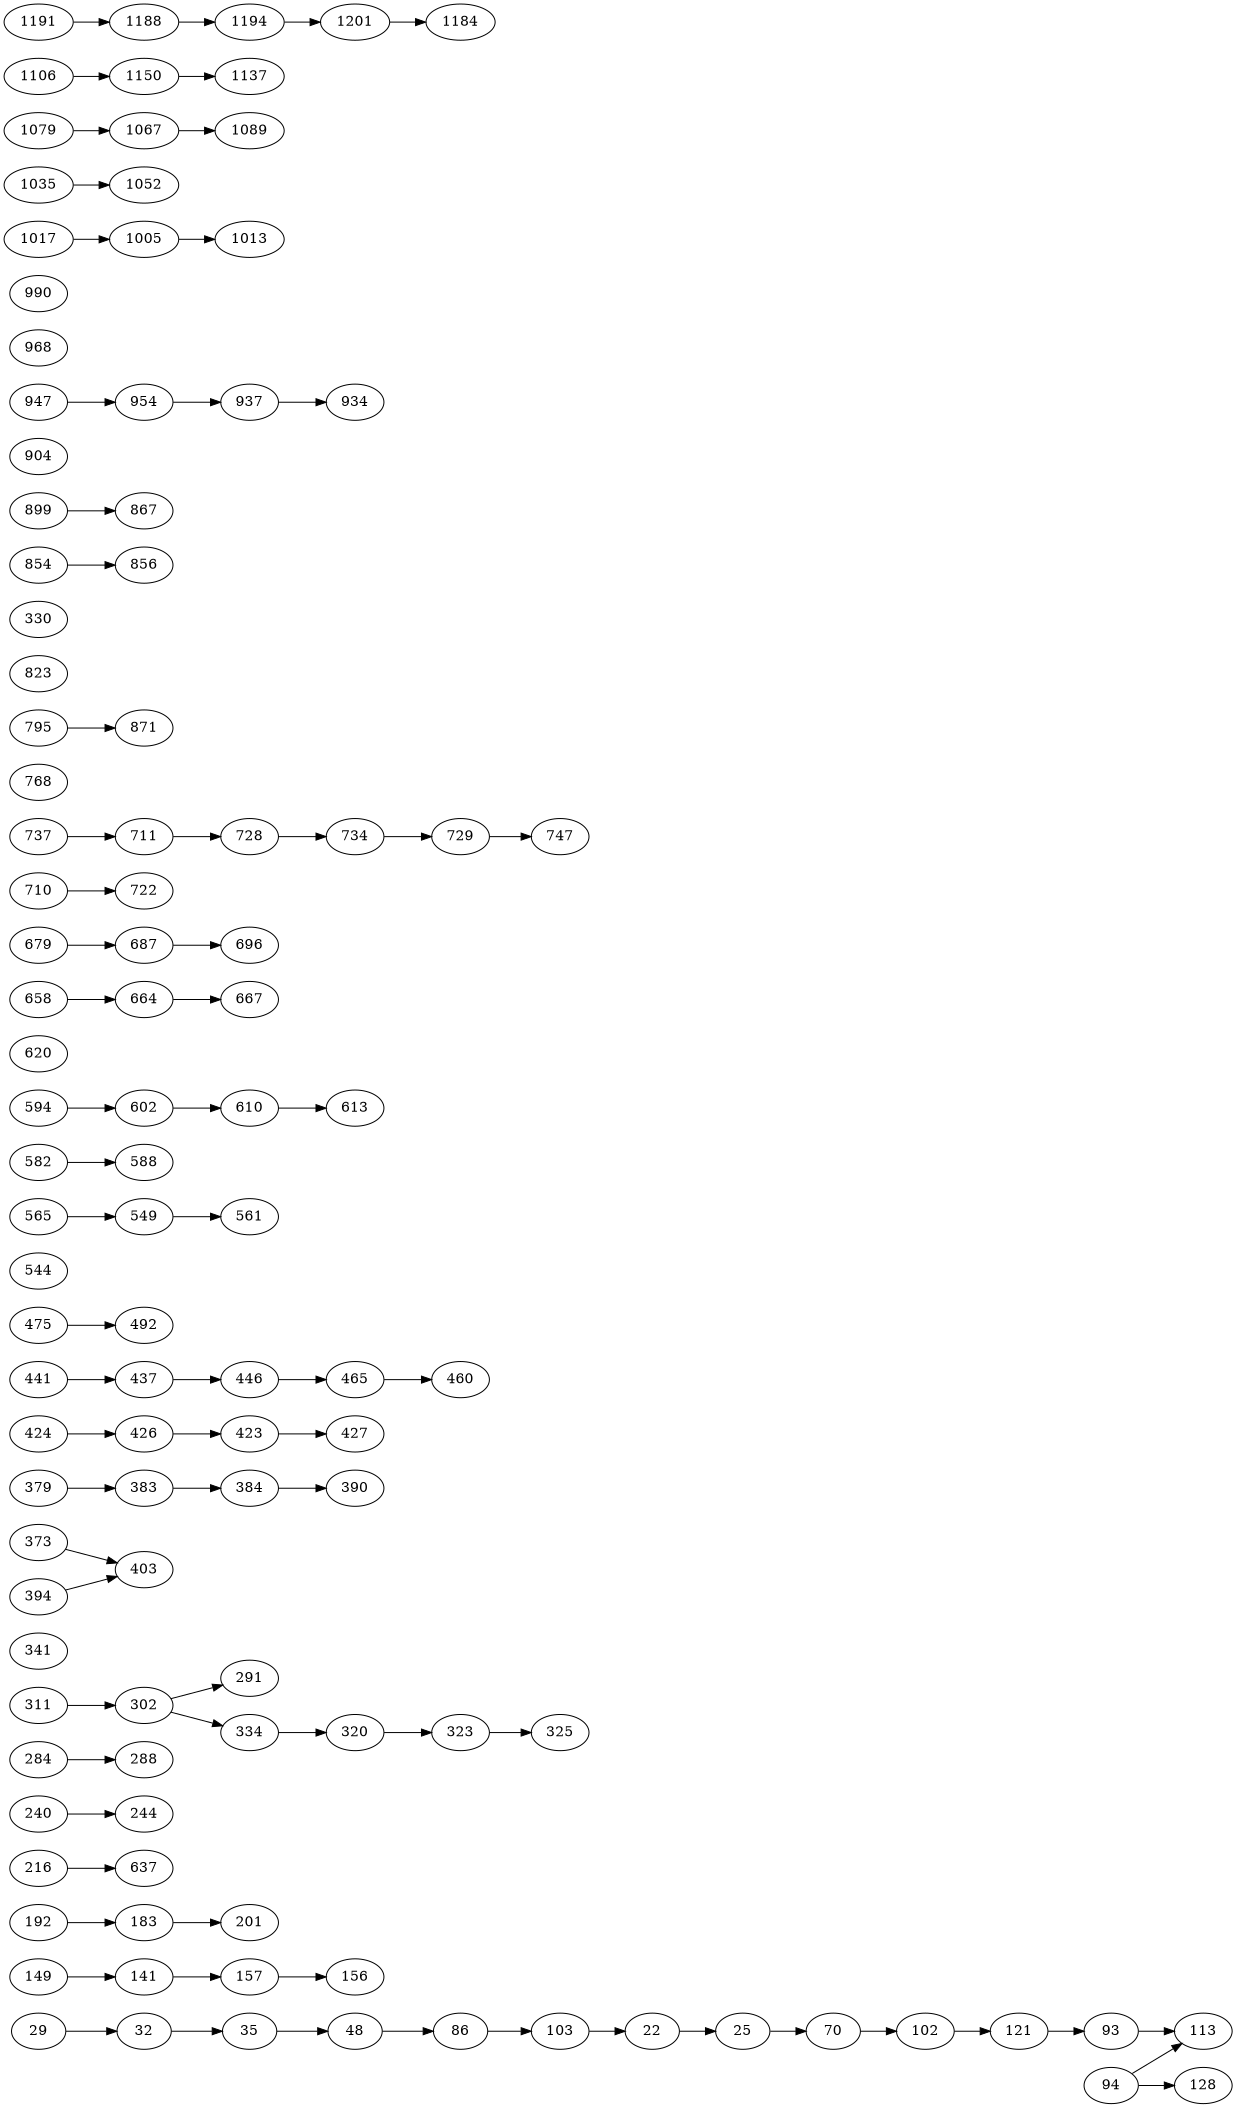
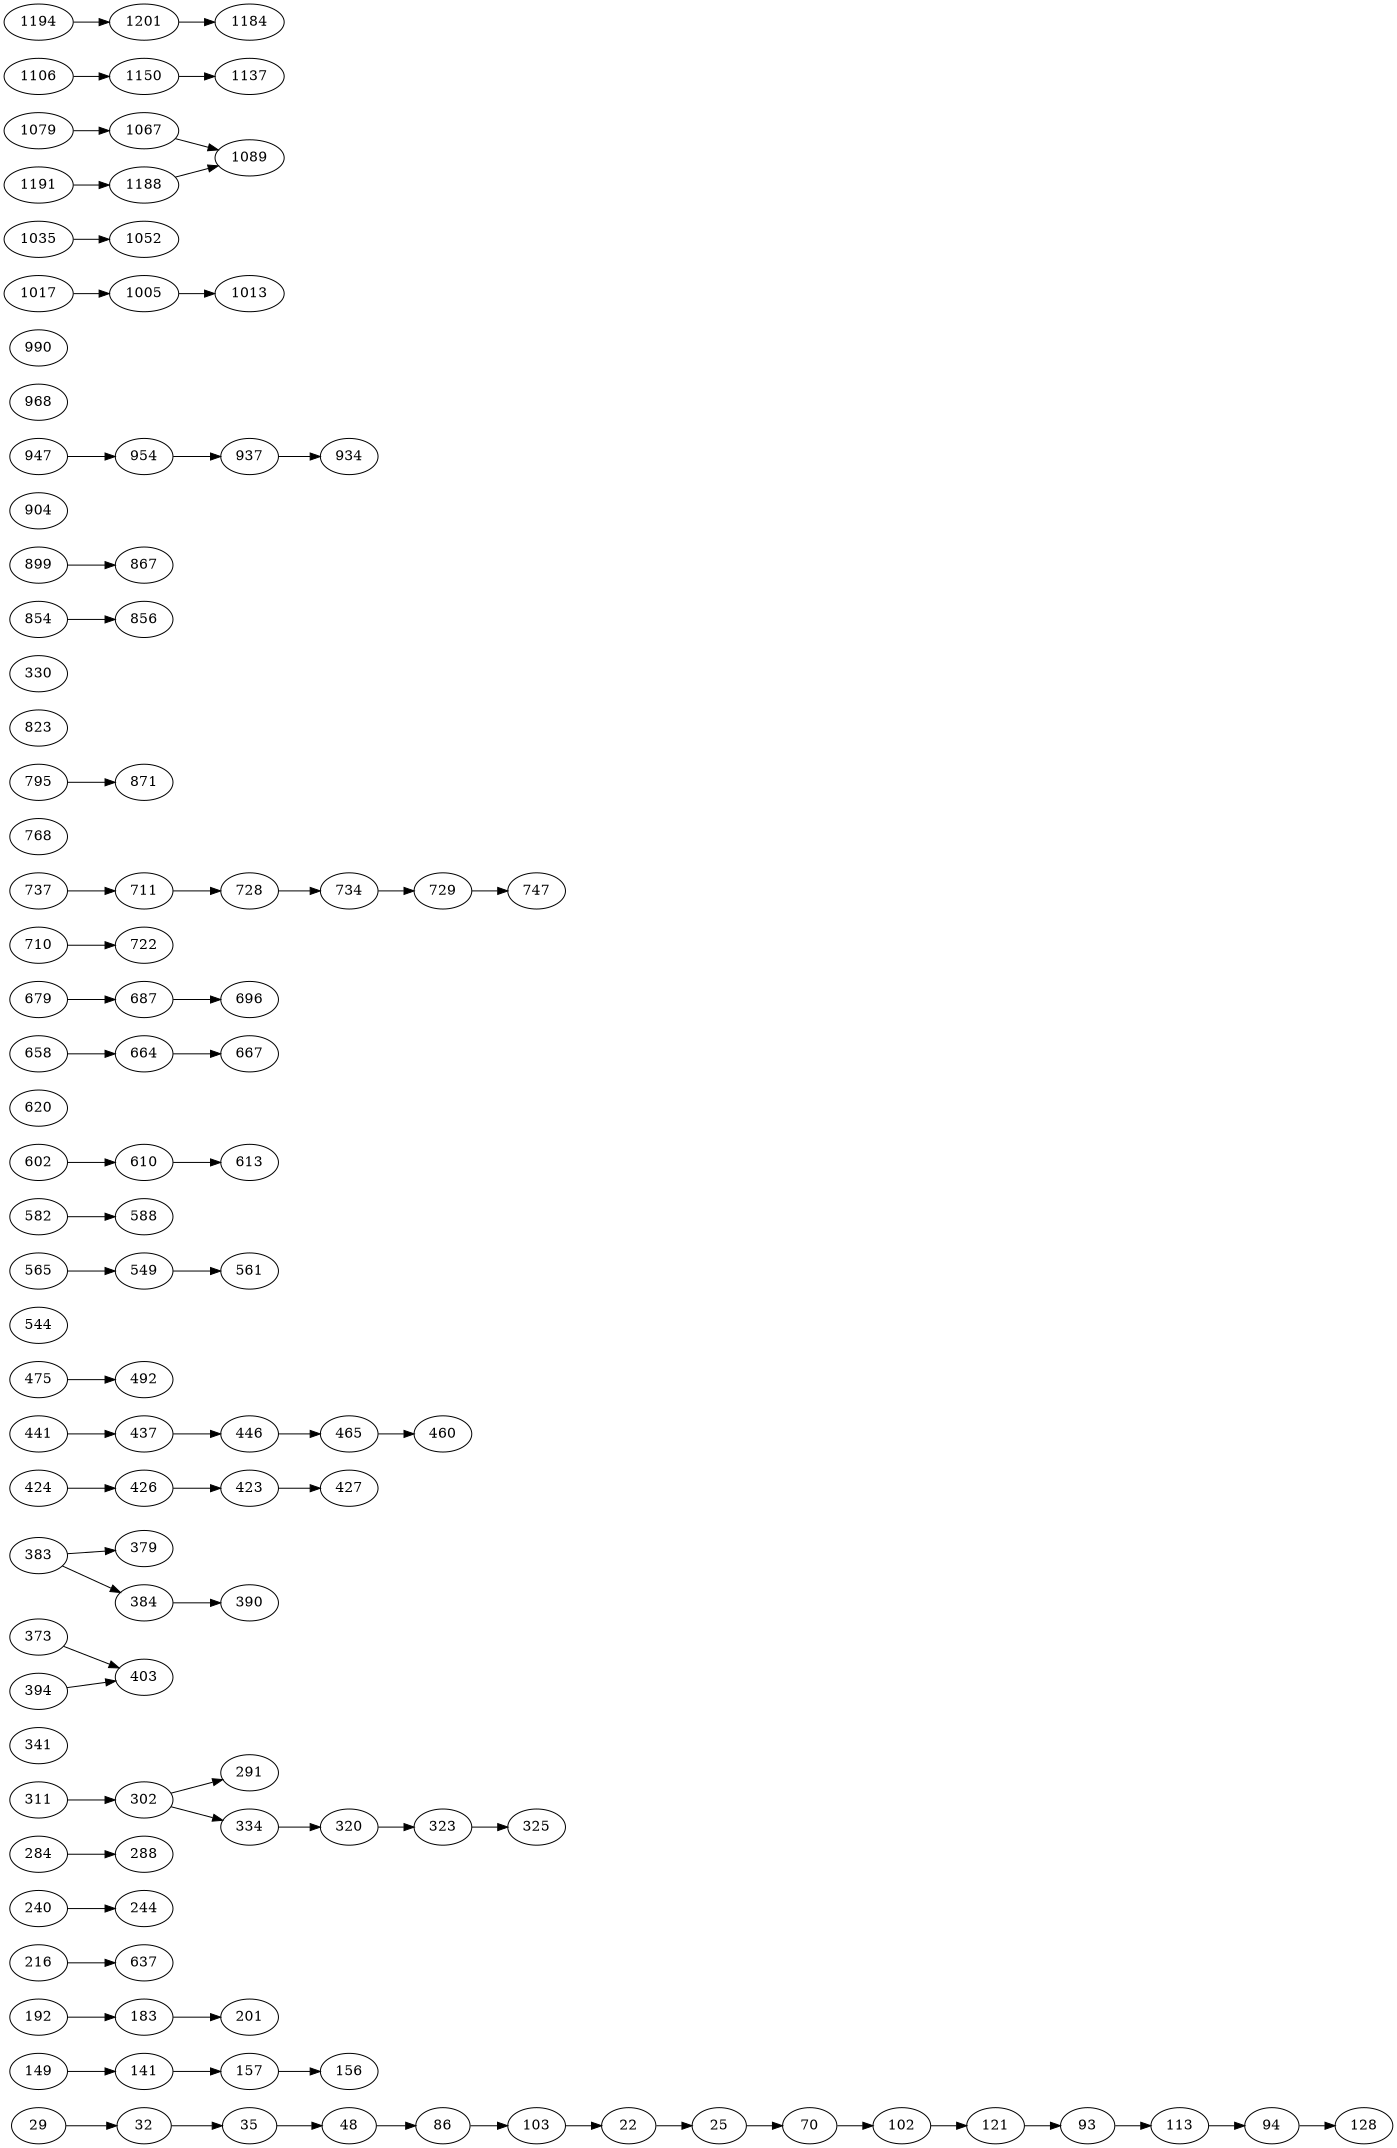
edge "1188" -> "1194": now "1188" -> "1089"
node "594": removed
edge "379" -> "383": reversed
edge "94" -> "113": reversed
